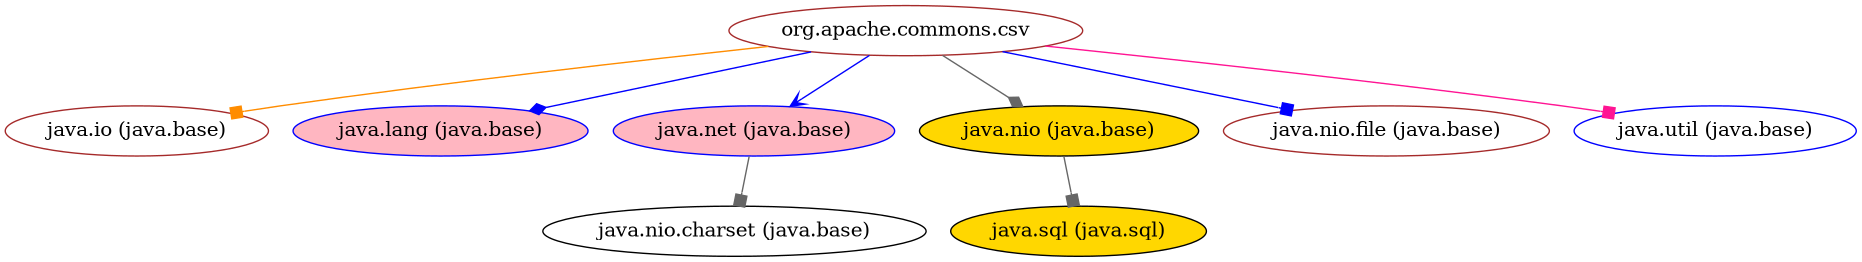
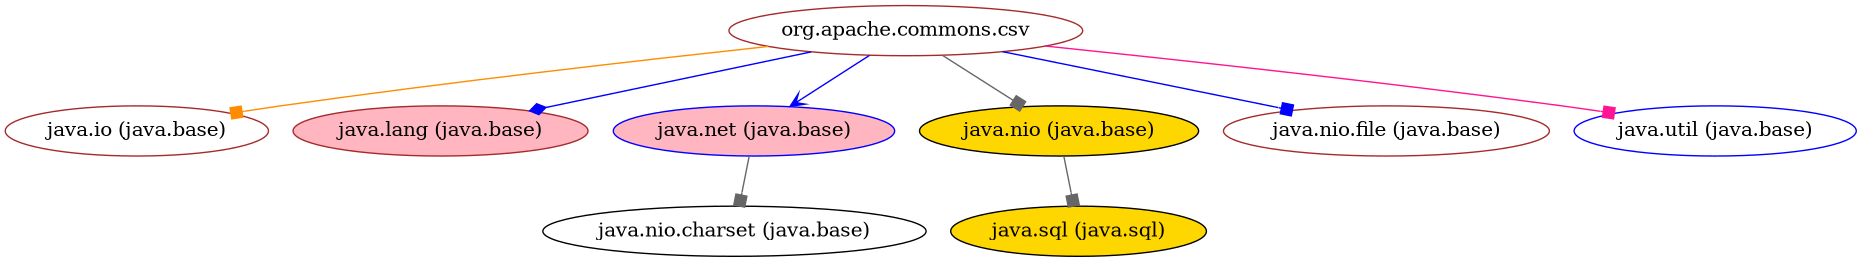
edge "org.apache.commons.csv" -> "java.nio (java.base)": arrowhead diamond -> box
node "java.lang (java.base)": color blue -> brown
